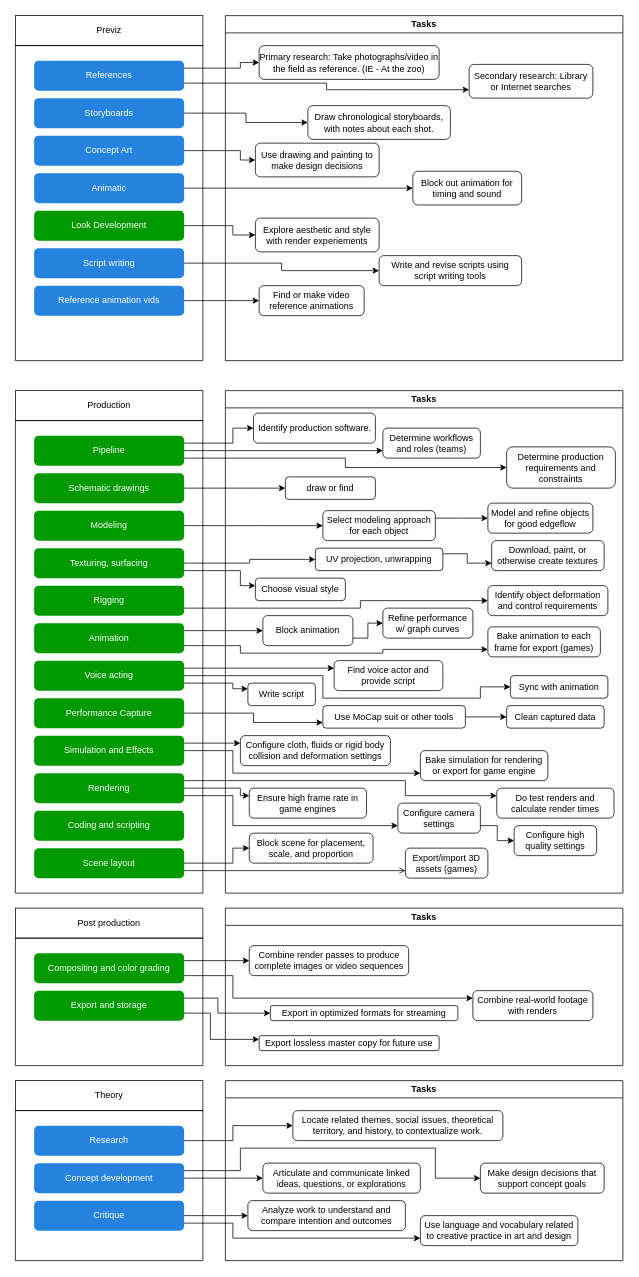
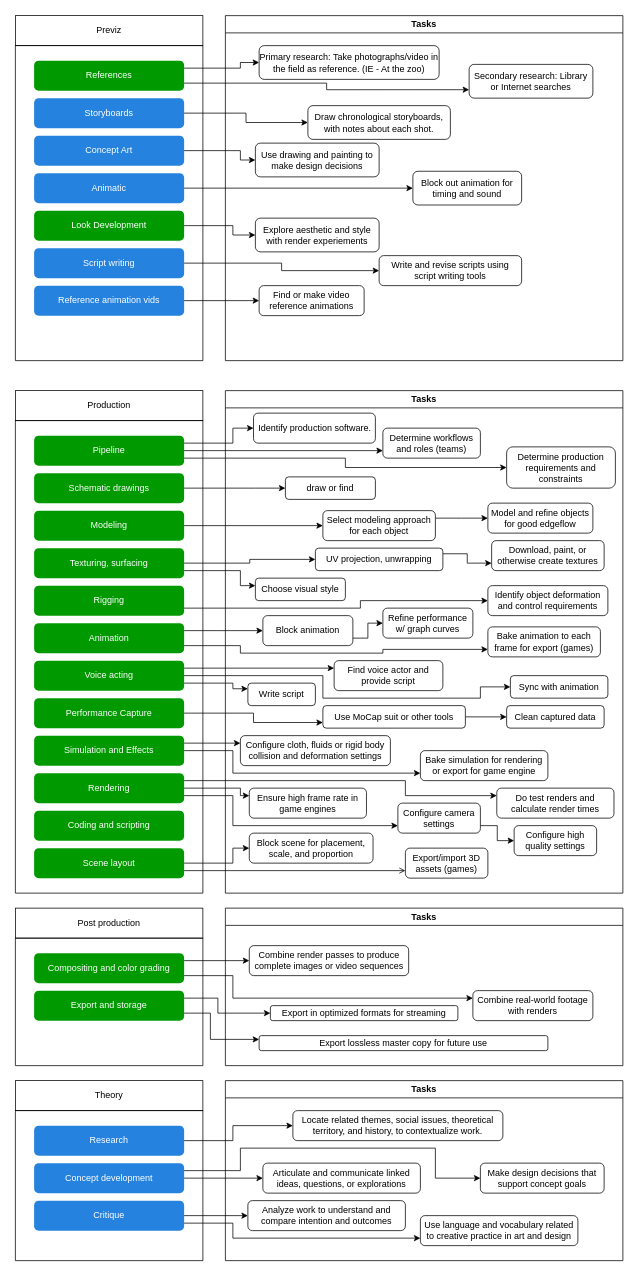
node "References": fillcolor #2582de -> #009900
node "Export lossless master copy for future use": size 180x15 -> 289x15
